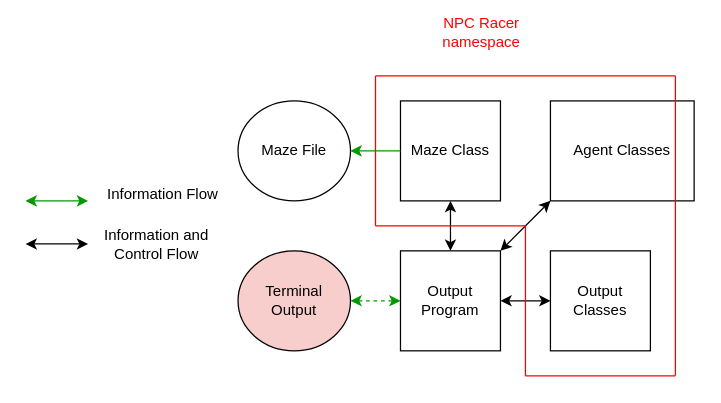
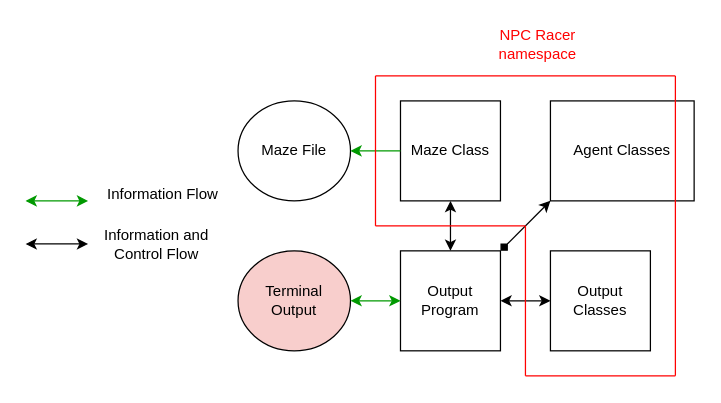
node "NPC Racer namespace": moved (482, 32) -> (538, 44)
edge "Agent Classes" -- "Output Program": arrowhead classic -> diamond
edge "Terminal Output" -- "Output Program": style dashed -> solid
